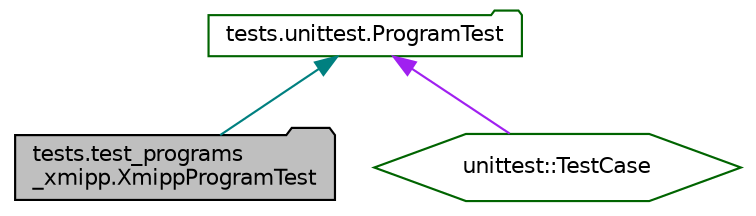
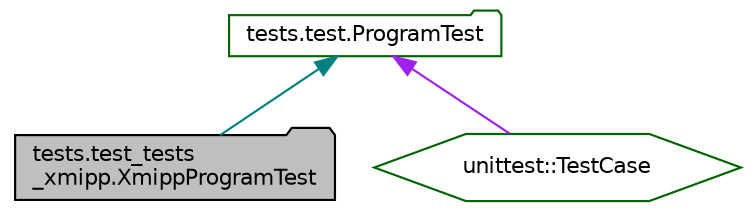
node "tests.unittest.ProgramTest": label "tests.unittest.ProgramTest" -> "tests.test.ProgramTest"
node "tests.test_programs _xmipp.XmippProgramTest": label "tests.test_programs _xmipp.XmippProgramTest" -> "tests.test_tests _xmipp.XmippProgramTest"
